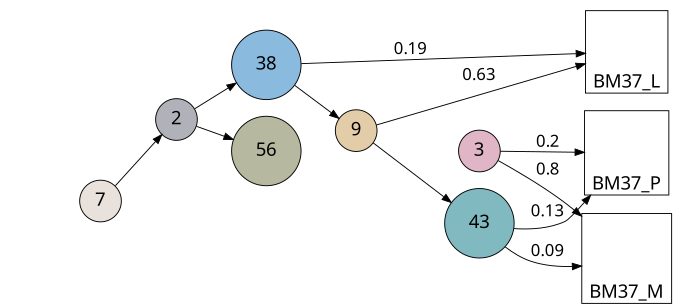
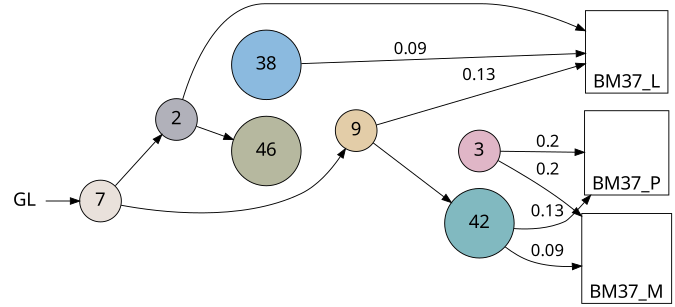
edge "38" -> "BM37_L": label "0.19" -> "0.09"
edge "9" -> "BM37_L": label "0.63" -> "0.13"
edge "2" -> "38": now "2" -> "BM37_L"
edge "38" -> "9": now "7" -> "9"
node "56": label "56" -> "46"
edge "3" -> "BM37_M": label "0.8" -> "0.2"
node "GL": added
node "43": label "43" -> "42"
